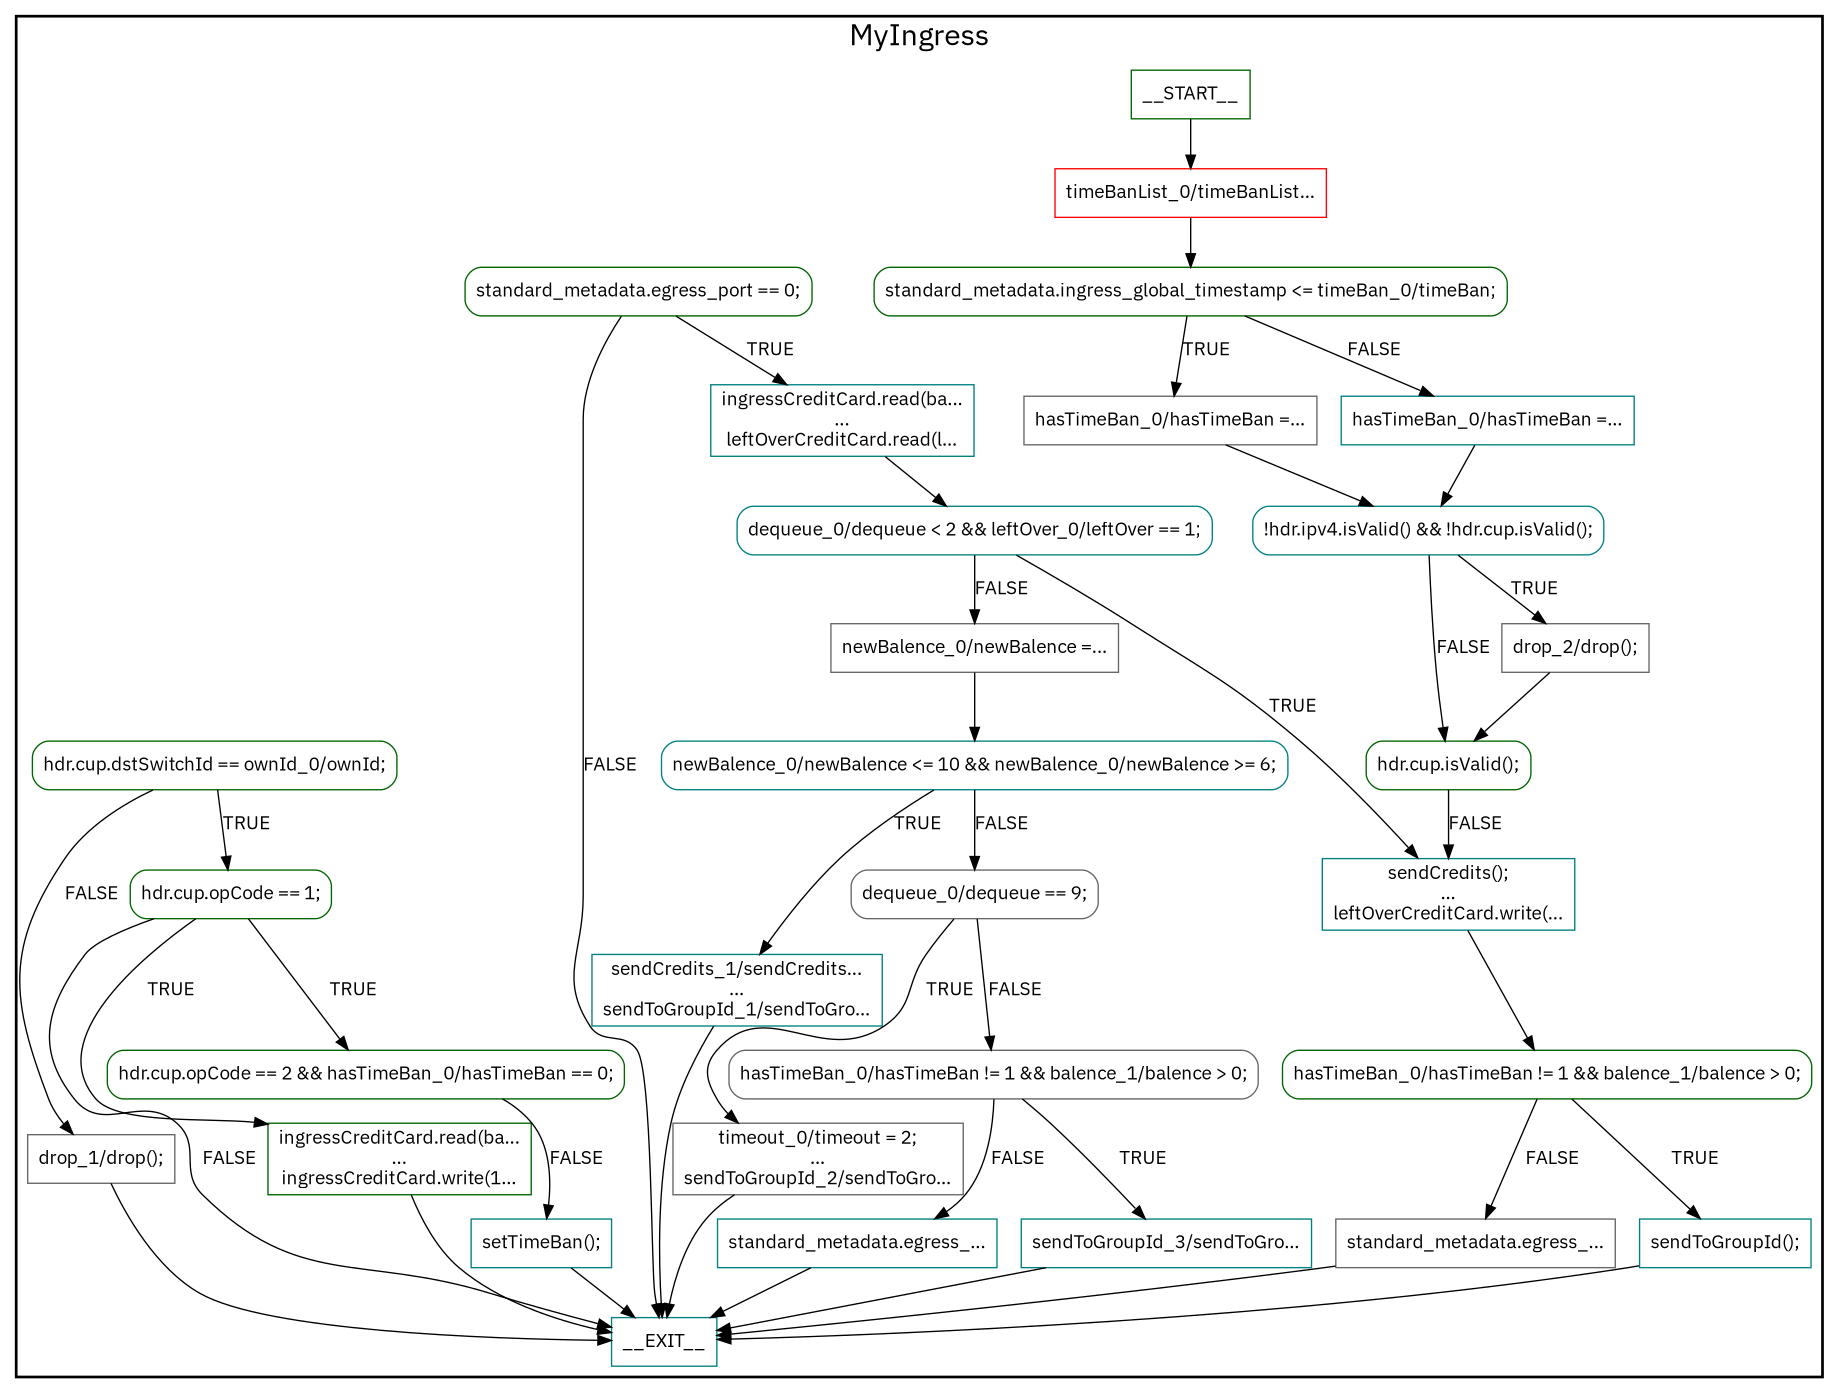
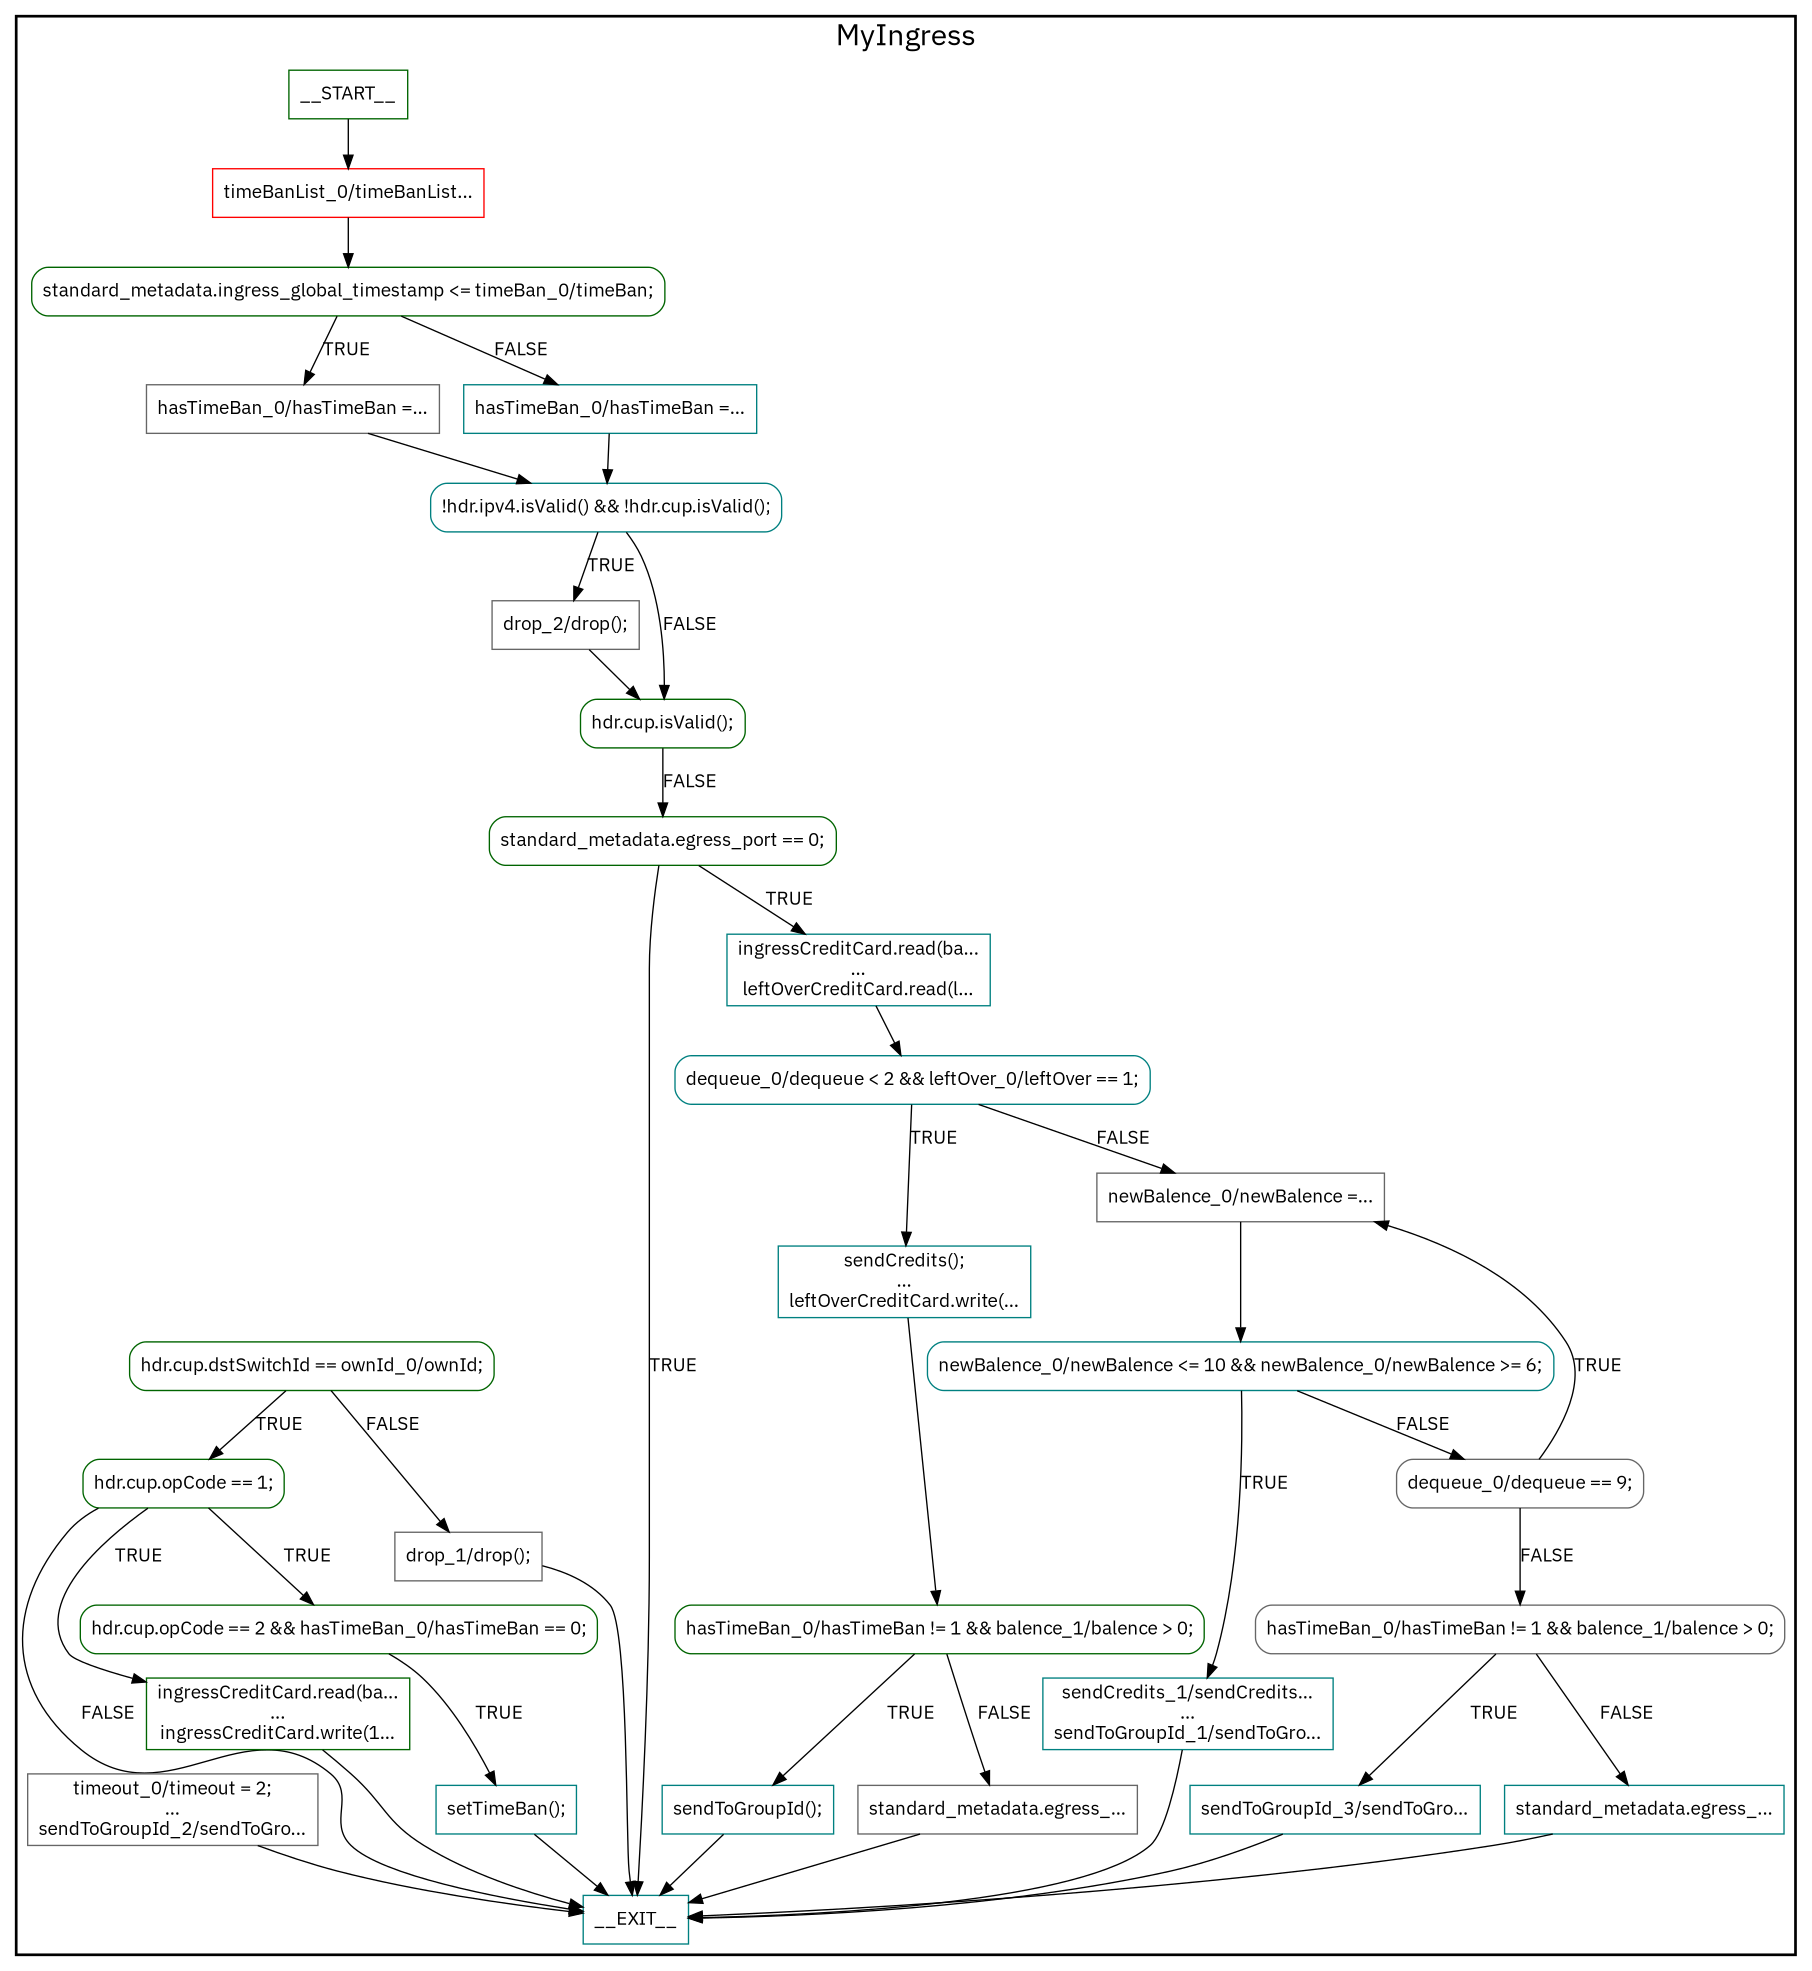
edge "standard_metadata.egress_port == 0;" -> "__EXIT__": label "FALSE" -> "TRUE"
edge "hdr.cup.isValid();" -> "sendCredits(); ... leftOverCreditCard.write(...": now "hdr.cup.isValid();" -> "standard_metadata.egress_port == 0;"
edge "dequeue_0/dequeue == 9;" -> "timeout_0/timeout = 2; ... sendToGroupId_2/sendToGro...": now "dequeue_0/dequeue == 9;" -> "newBalence_0/newBalence =..."
edge "hdr.cup.opCode == 2 && hasTimeBan_0/hasTimeBan == 0;" -> "setTimeBan();": label "FALSE" -> "TRUE"
